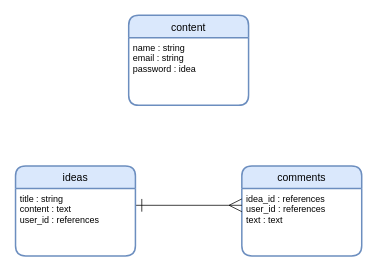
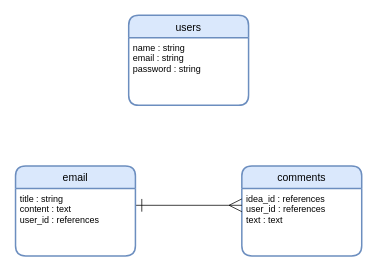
node "content": label "content" -> "users"
node "name : string email : string password : idea": label "name : string email : string password : idea" -> "name : string email : string password : string"
node "ideas": label "ideas" -> "email"
